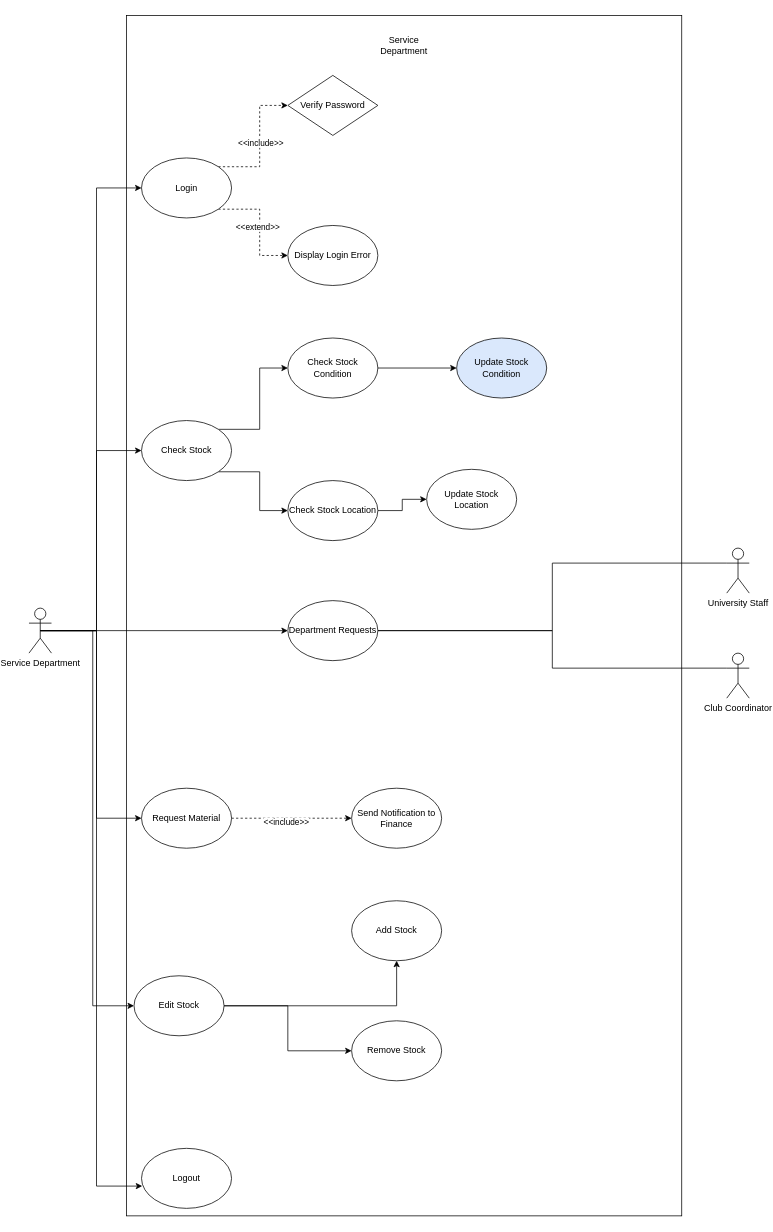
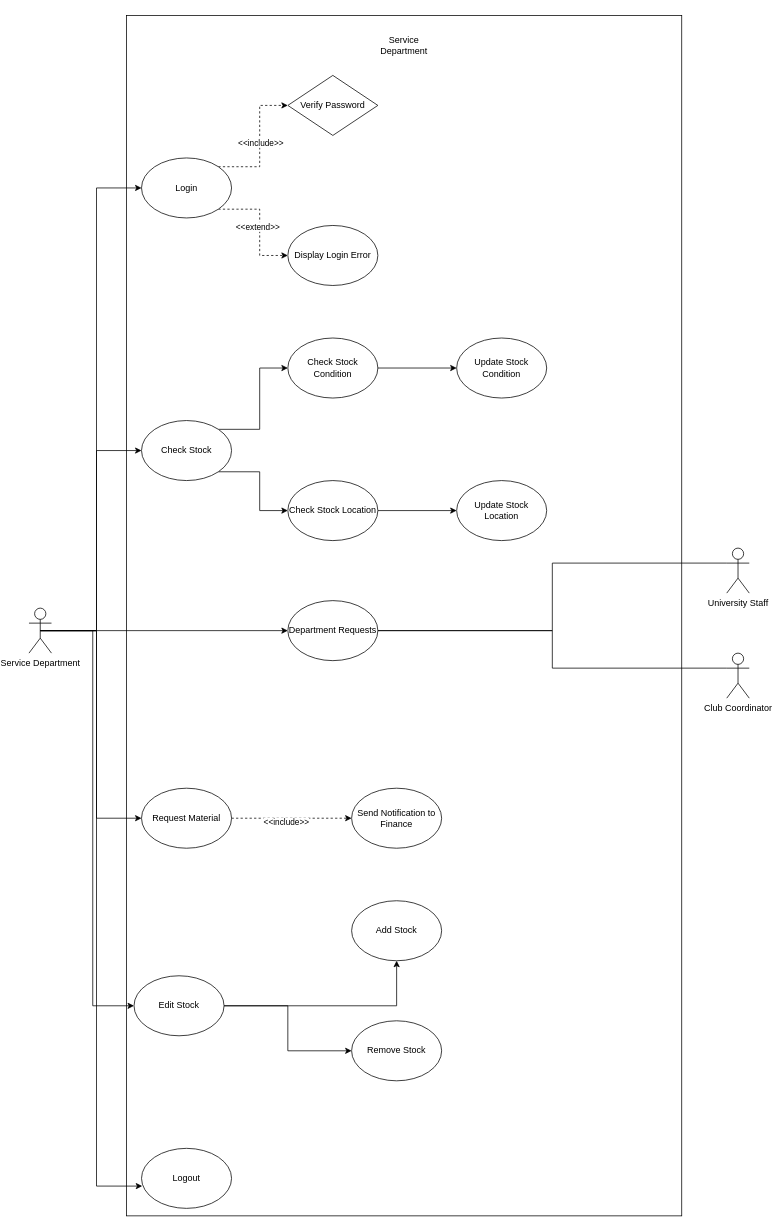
node "Update Stock Condition": fillcolor #dae8fc -> #ffffff
node "Update Stock Location": moved (471, 499) -> (501, 510)
